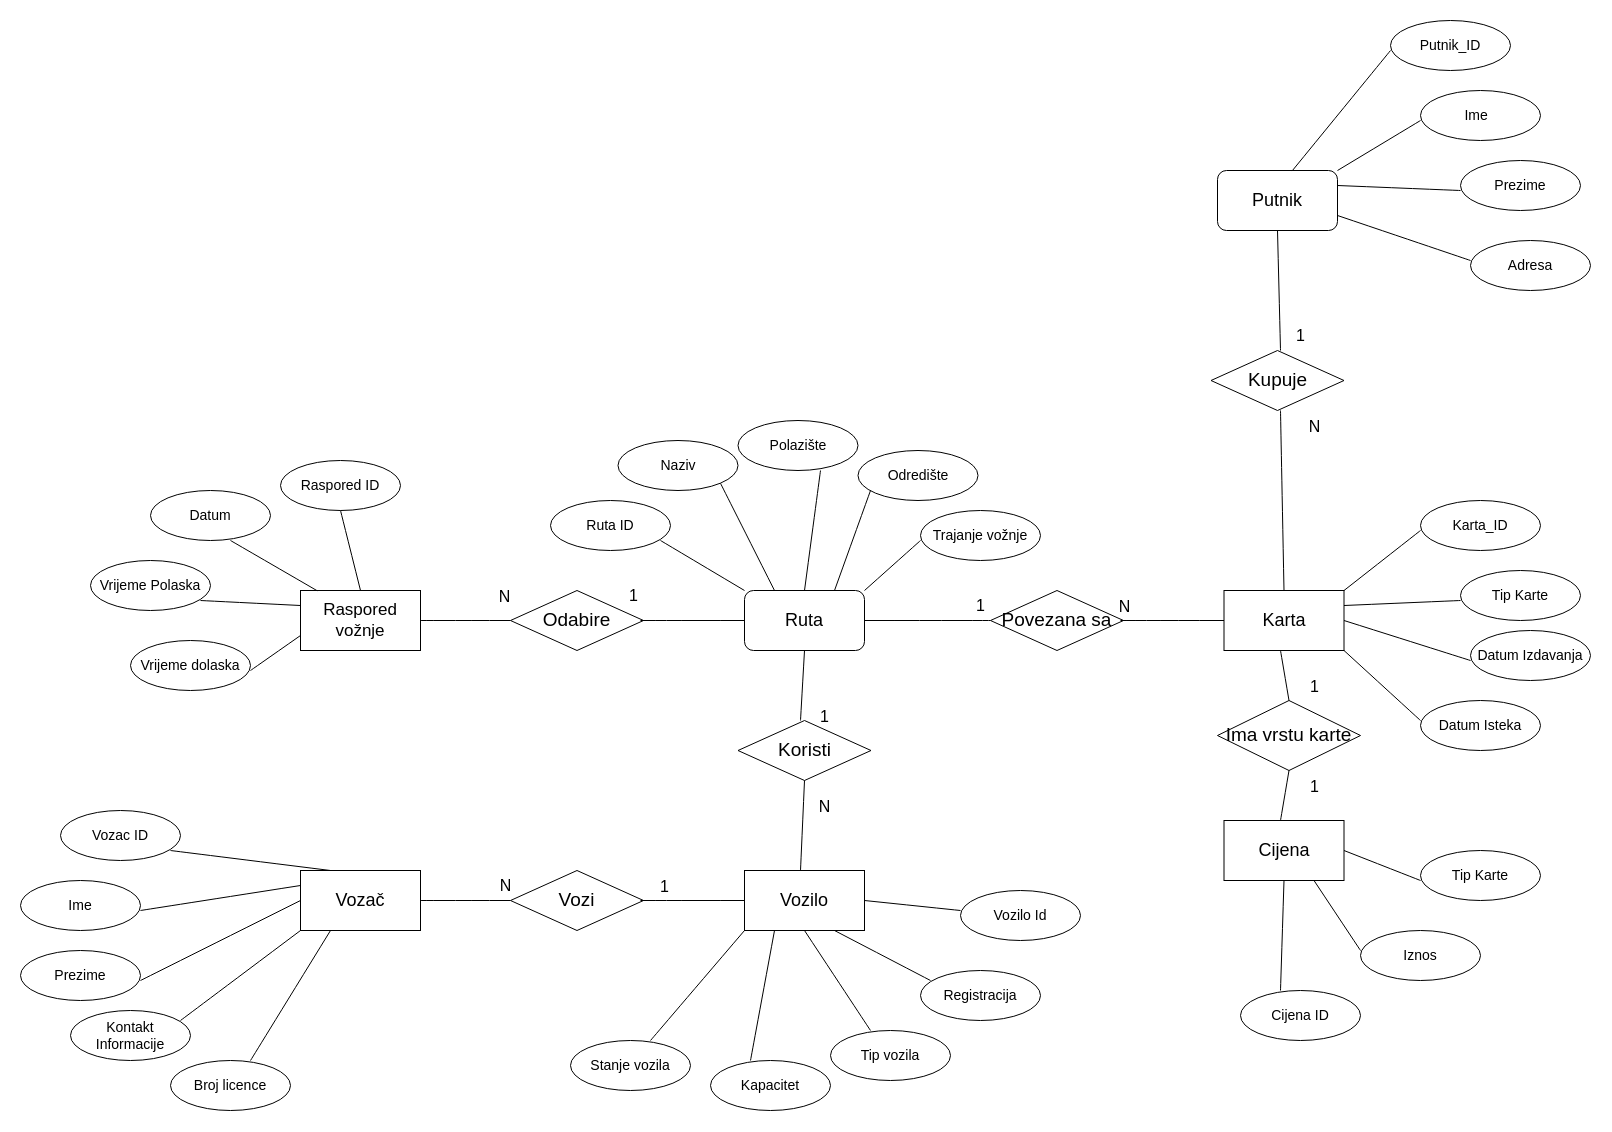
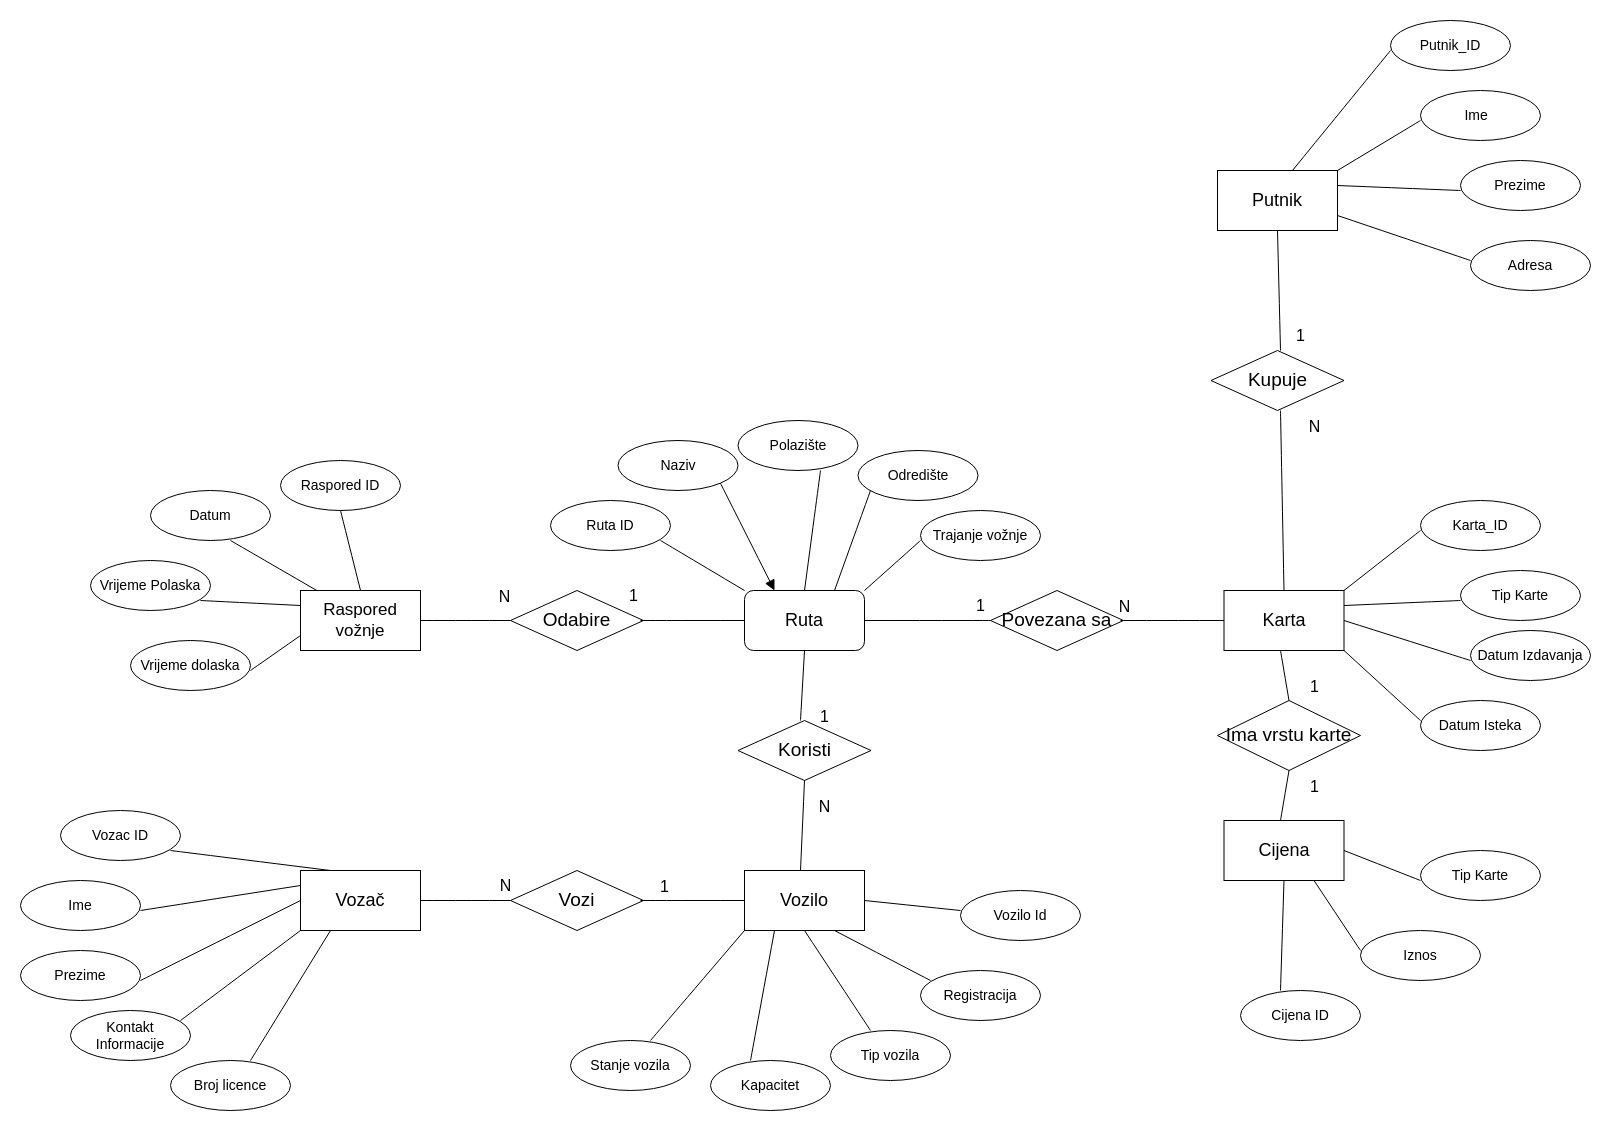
node "Putnik": shape rounded rectangle -> rectangle
edge "Naziv" -- "Ruta": arrowhead none -> block
